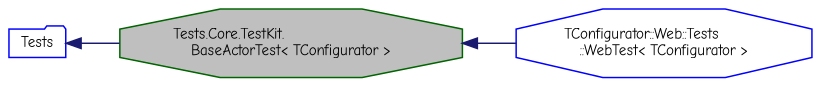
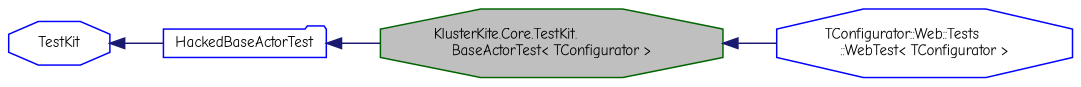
node "Tests": label "Tests" -> "HackedBaseActorTest"
node "TestKit": added
node "Tests.Core.TestKit. BaseActorTest< TConfigurator >": label "Tests.Core.TestKit. BaseActorTest< TConfigurator >" -> "KlusterKite.Core.TestKit. BaseActorTest< TConfigurator >"
